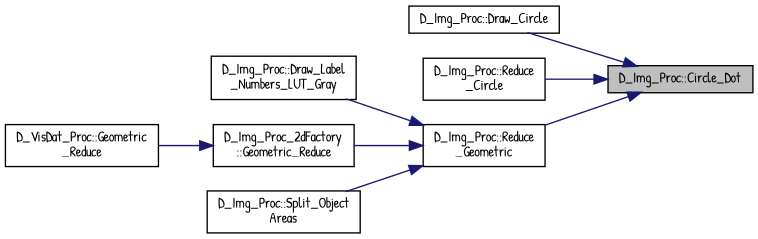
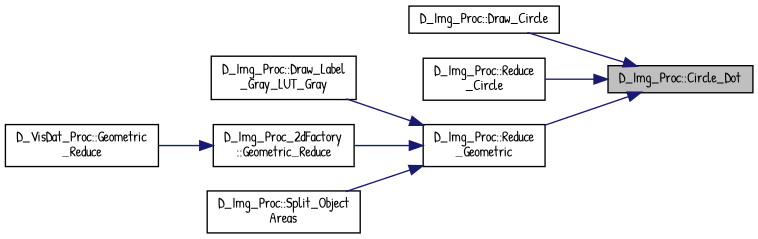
node "D_Img_Proc::Draw_Label _Numbers_LUT_Gray": label "D_Img_Proc::Draw_Label _Numbers_LUT_Gray" -> "D_Img_Proc::Draw_Label _Gray_LUT_Gray"
